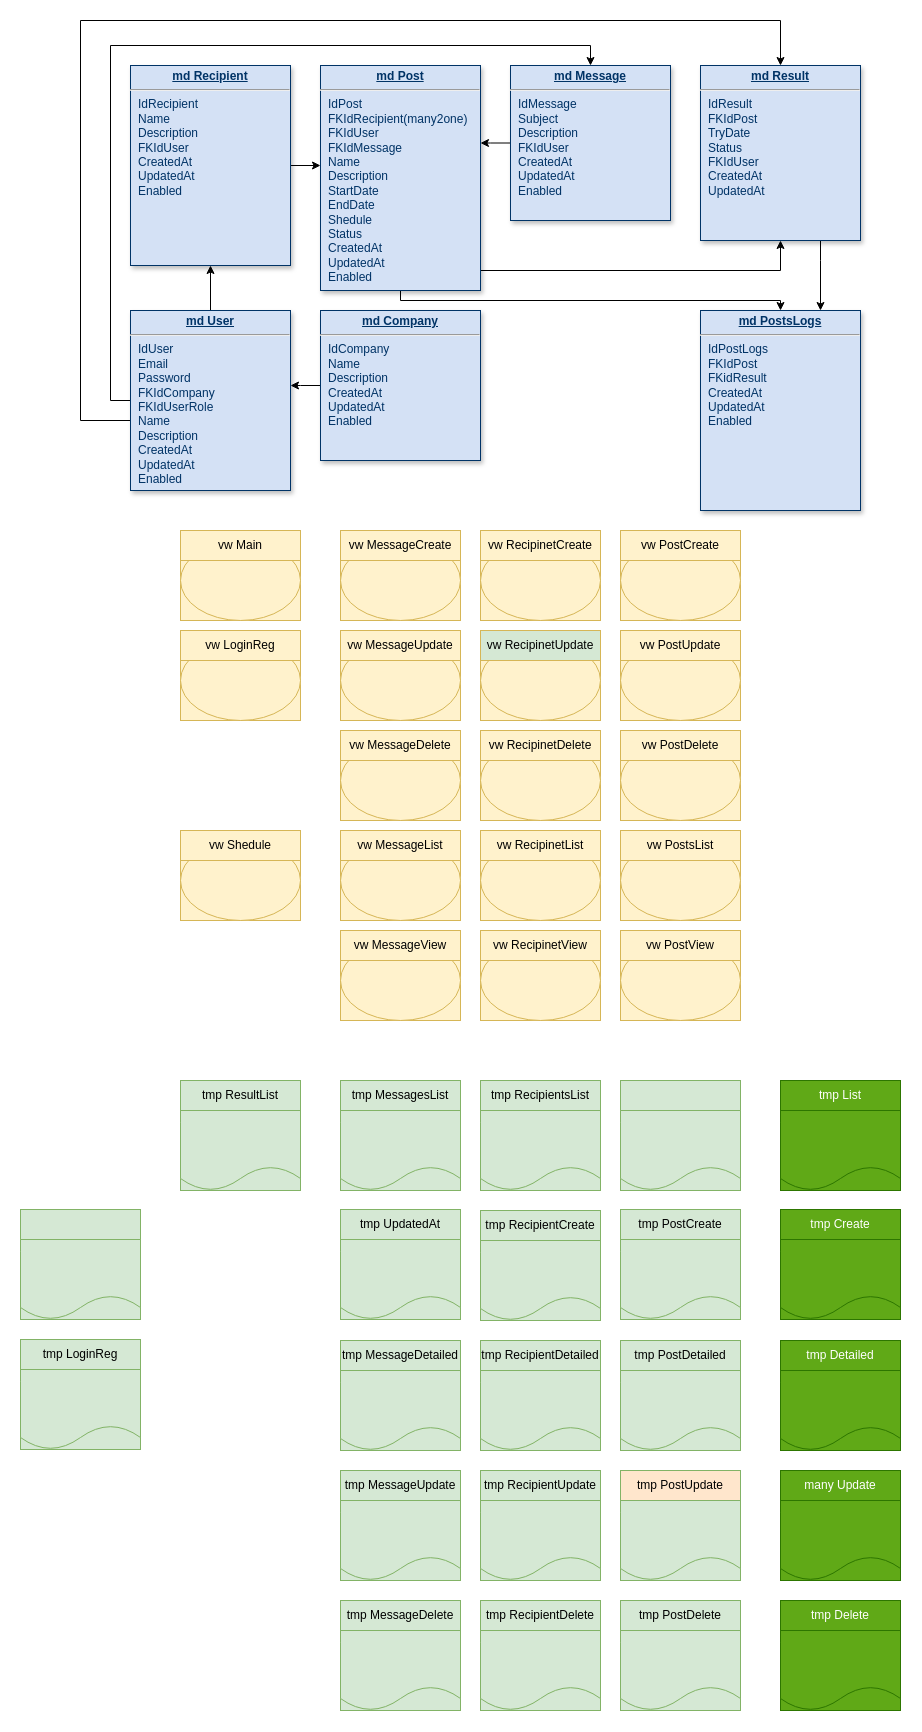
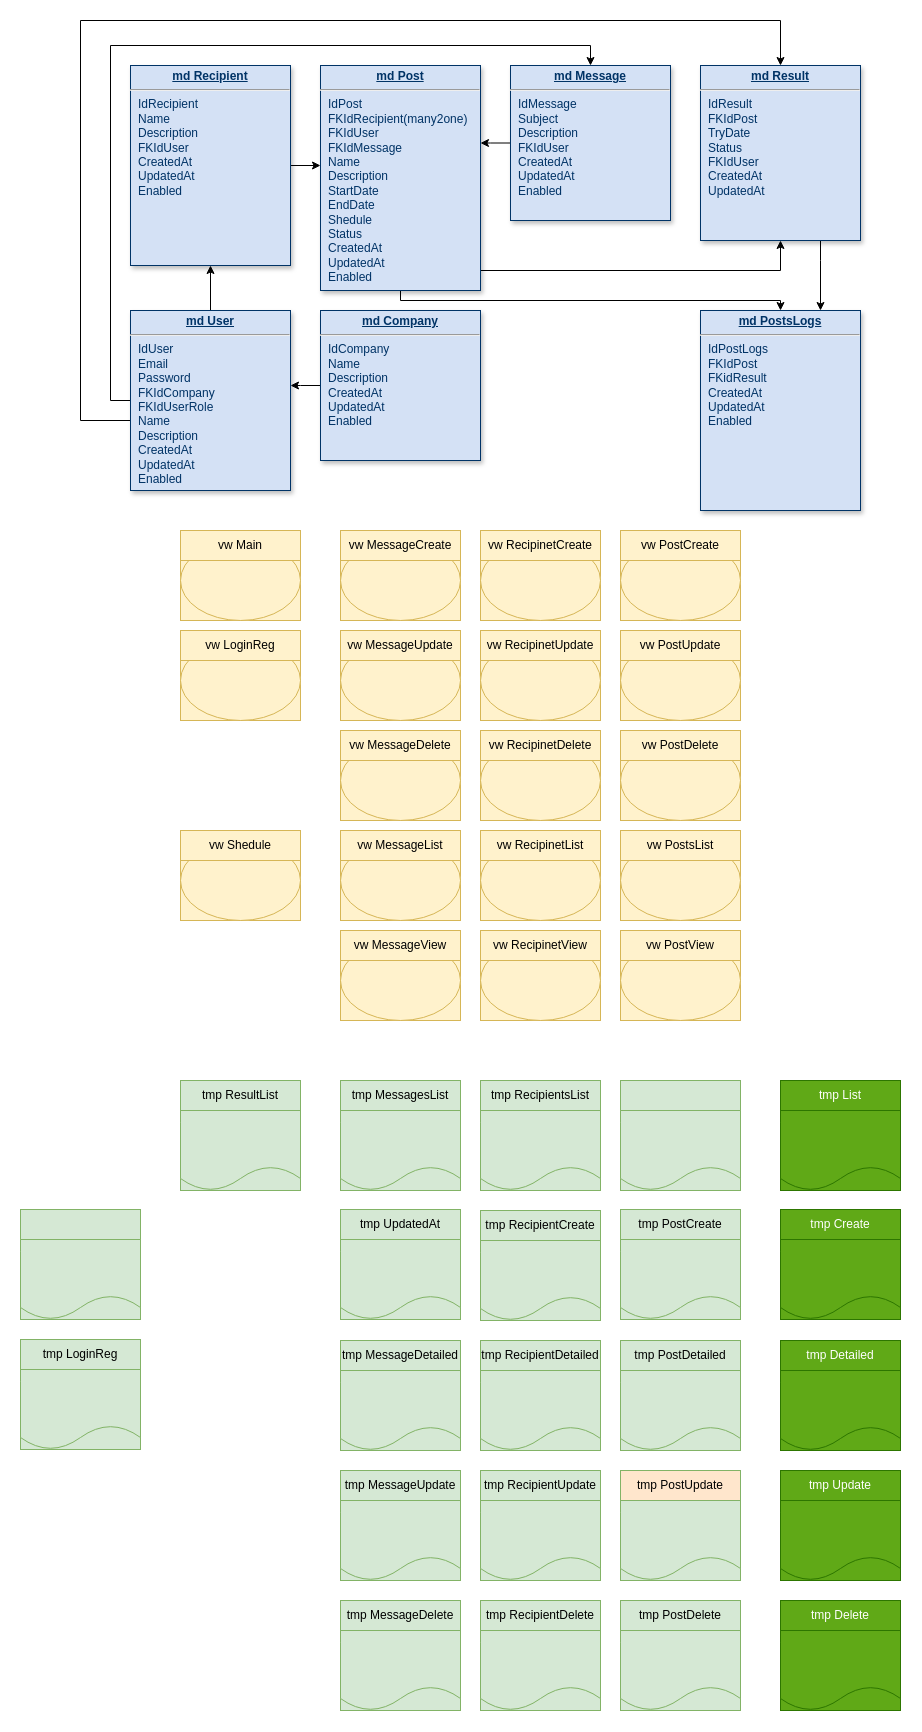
node "vw RecipinetUpdate": fillcolor #d5e8d4 -> #fff2cc
node "many Update": label "many Update" -> "tmp Update"
